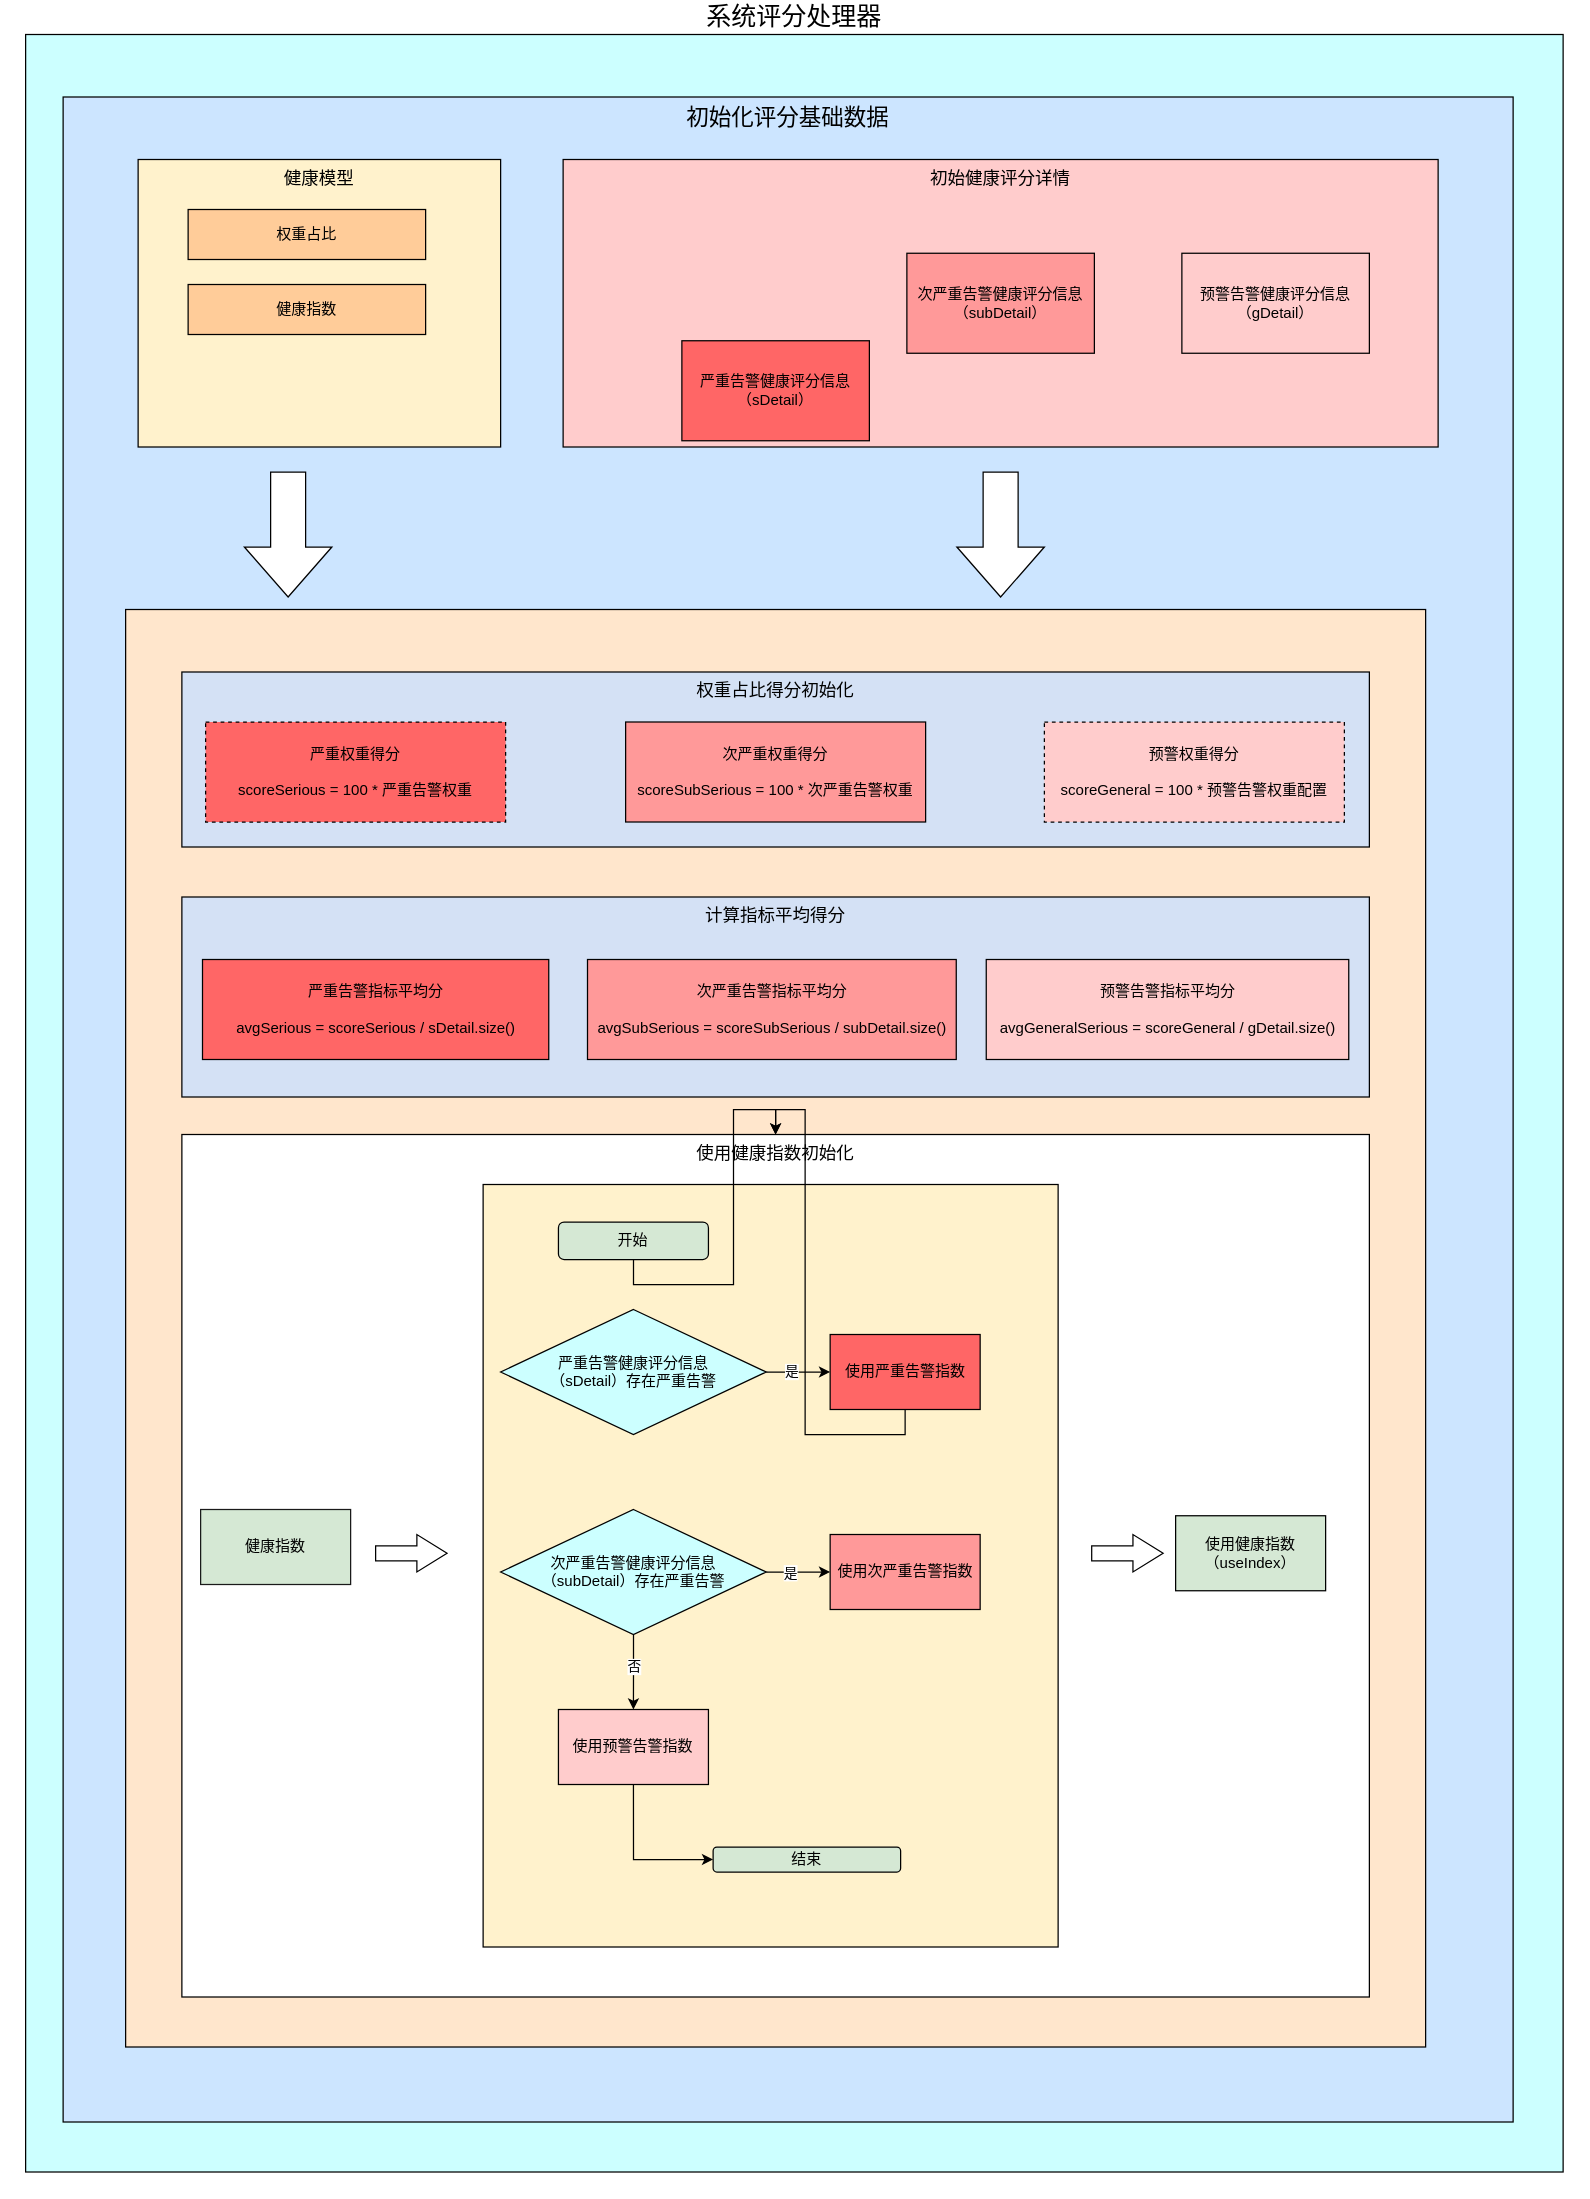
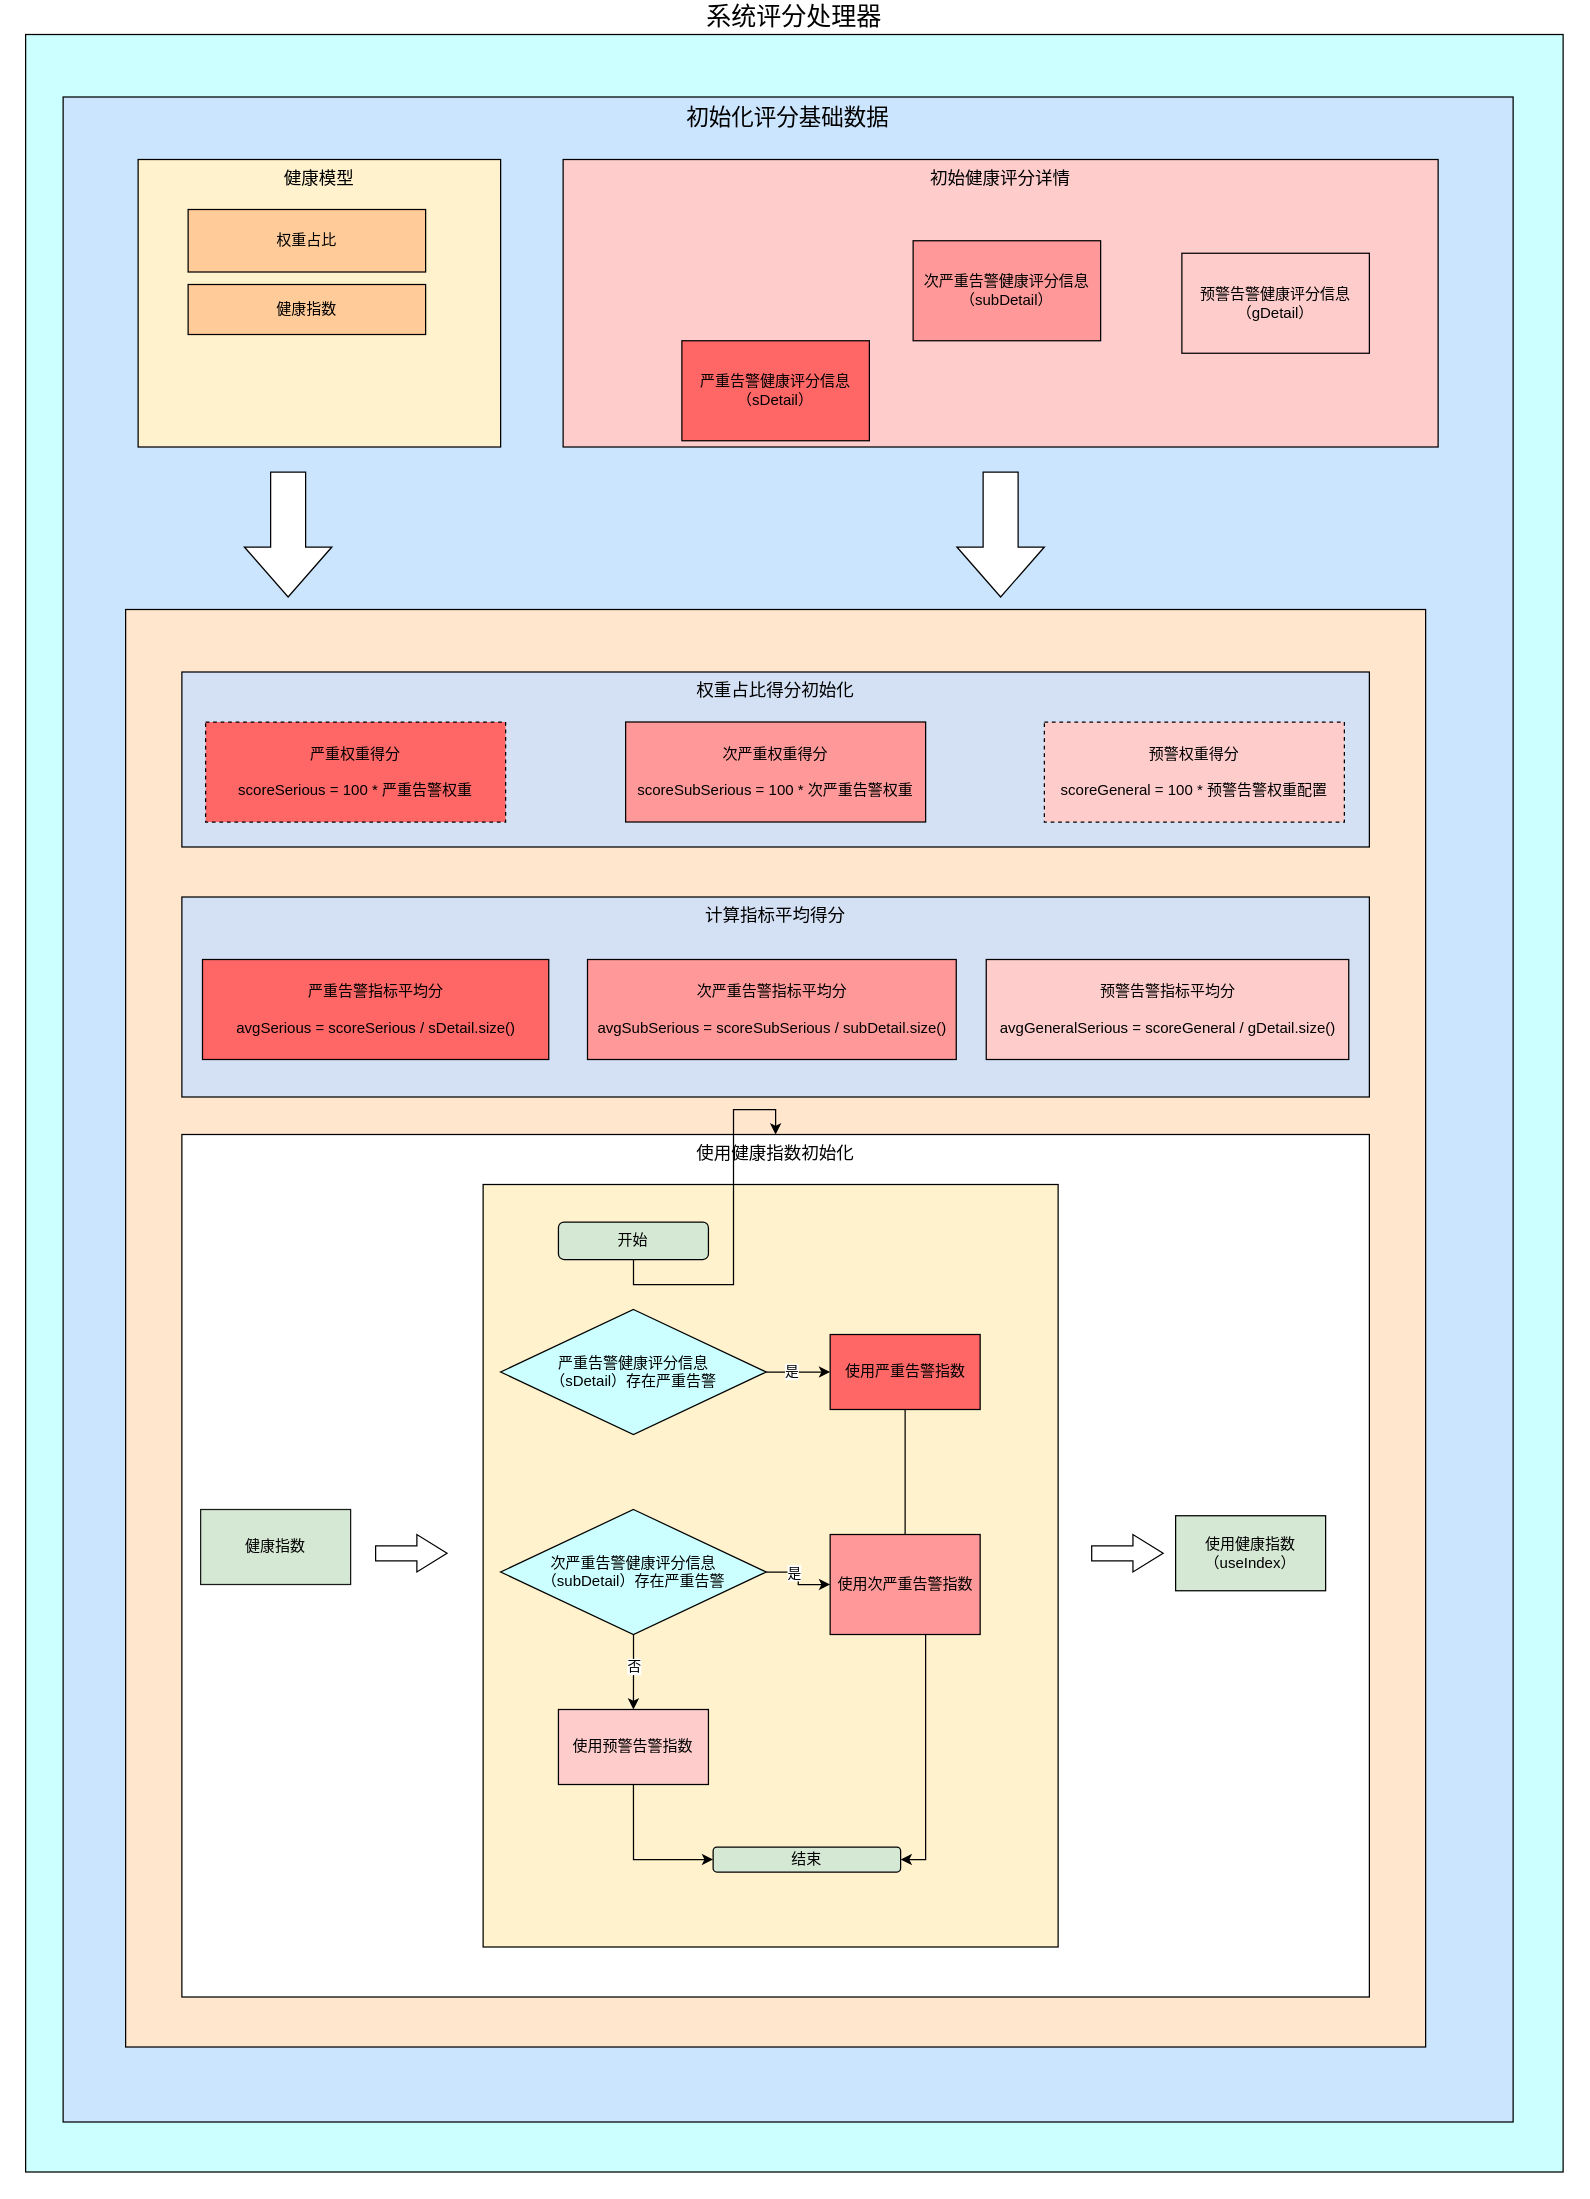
node "权重占比": size 238x50 -> 238x63
node "次严重告警健康评分信息 （subDetail）": moved (1001, 303) -> (1007, 291)
edge "使用严重告警指数" -> "使用健康指数初始化": now "使用严重告警指数" -> "结束"
node "使用次严重告警指数": size 150x75 -> 150x100
